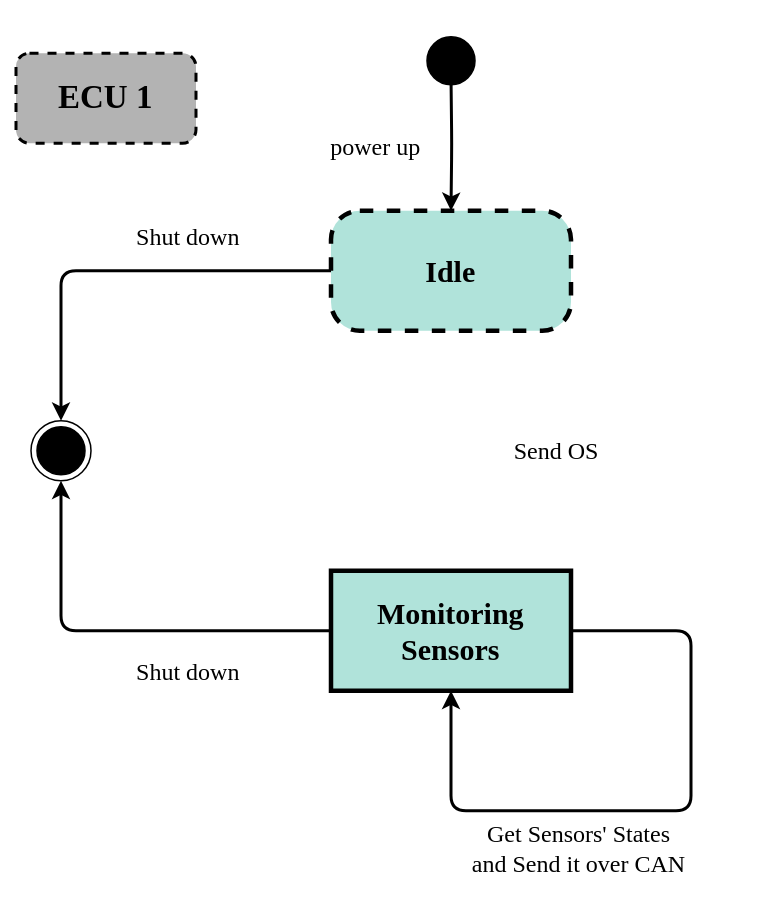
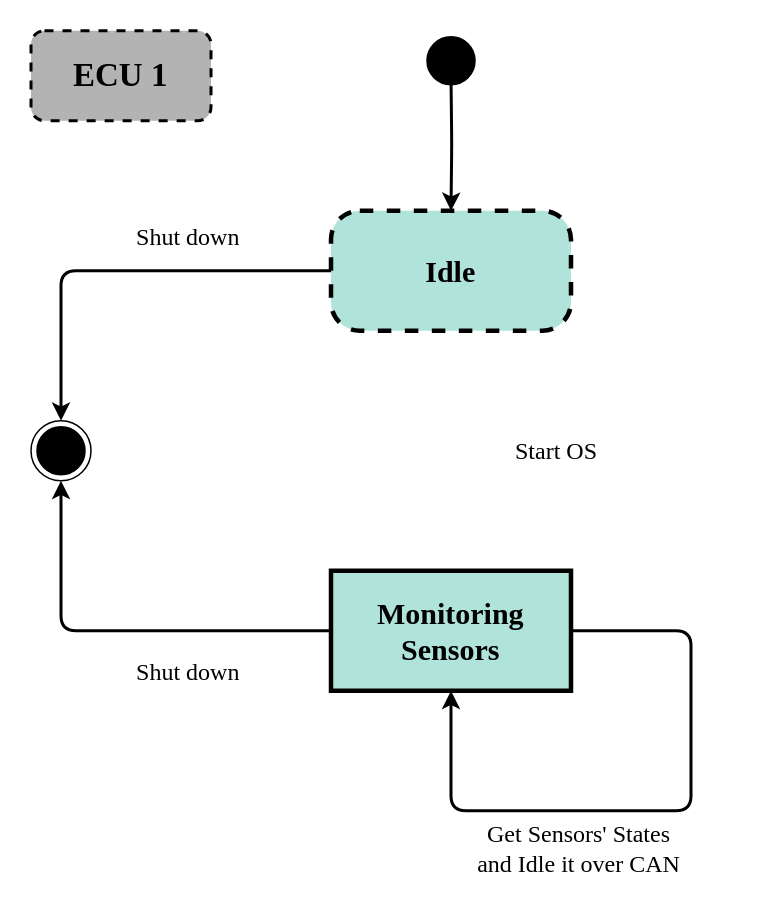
node "ECU 1": moved (106, 98) -> (121, 76)
node "power up": removed
node "Send OS": label "Send OS" -> "Start OS"
node "Get Sensors' States and Send it over CAN": label "Get Sensors' States and Send it over CAN" -> "Get Sensors' States and Idle it over CAN"
